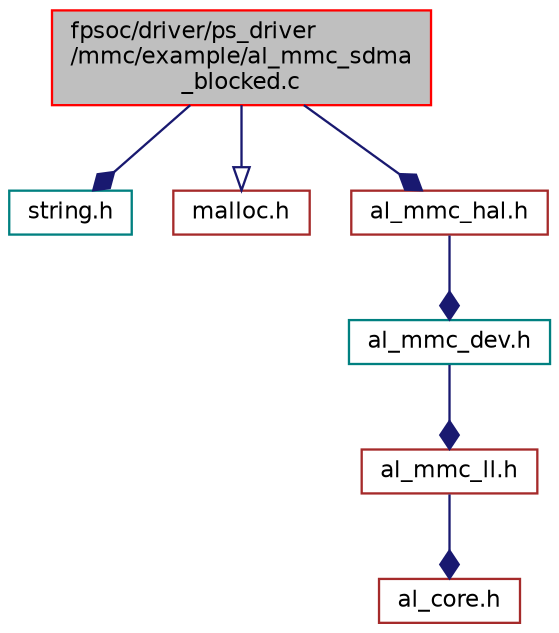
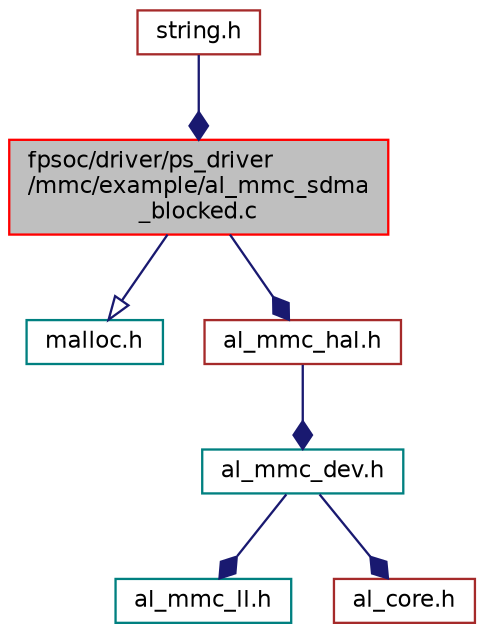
edge "fpsoc/driver/ps_driver /mmc/example/al_mmc_sdma _blocked.c" -> "string.h": reversed
node "string.h": color teal -> brown
node "malloc.h": color brown -> teal
node "al_mmc_ll.h": color brown -> teal
edge "al_mmc_ll.h" -> "al_core.h": now "al_mmc_dev.h" -> "al_core.h"
